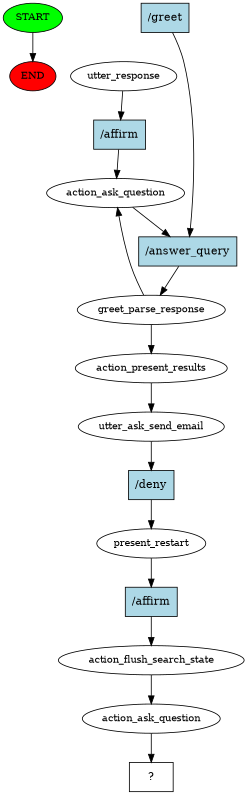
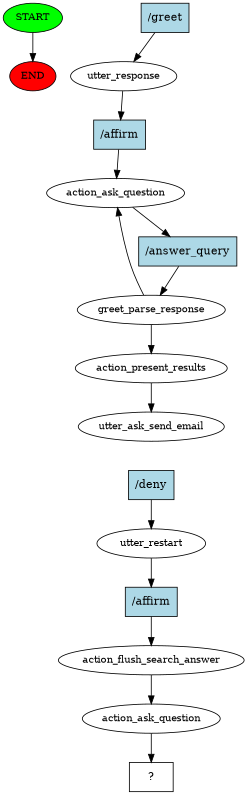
edge "/greet" -> "/answer_query": now "/greet" -> "utter_response"
edge "utter_ask_send_email" -> "/deny": removed
node "present_restart": label "present_restart" -> "utter_restart"
node "action_flush_search_state": label "action_flush_search_state" -> "action_flush_search_answer"
